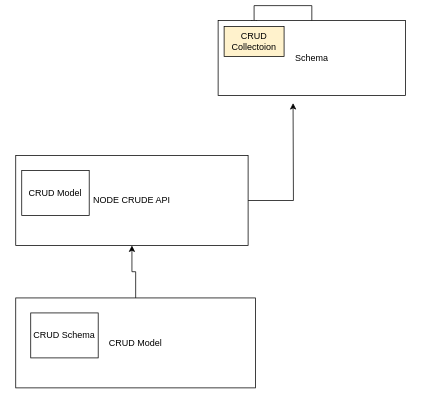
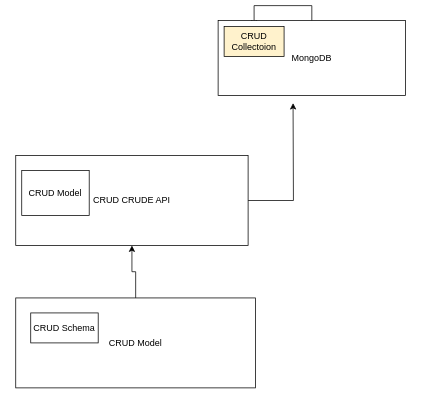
node "Schema": label "Schema" -> "MongoDB"
node "NODE CRUDE API": label "NODE CRUDE API" -> "CRUD CRUDE API"
node "CRUD Schema": size 68x45 -> 68x30
